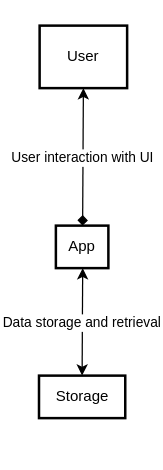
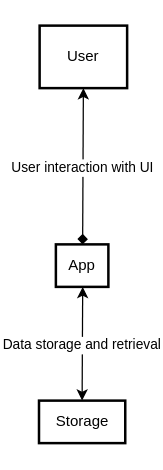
node "App": moved (82, 247) -> (82, 266)
node "Storage": moved (82, 397) -> (82, 422)
